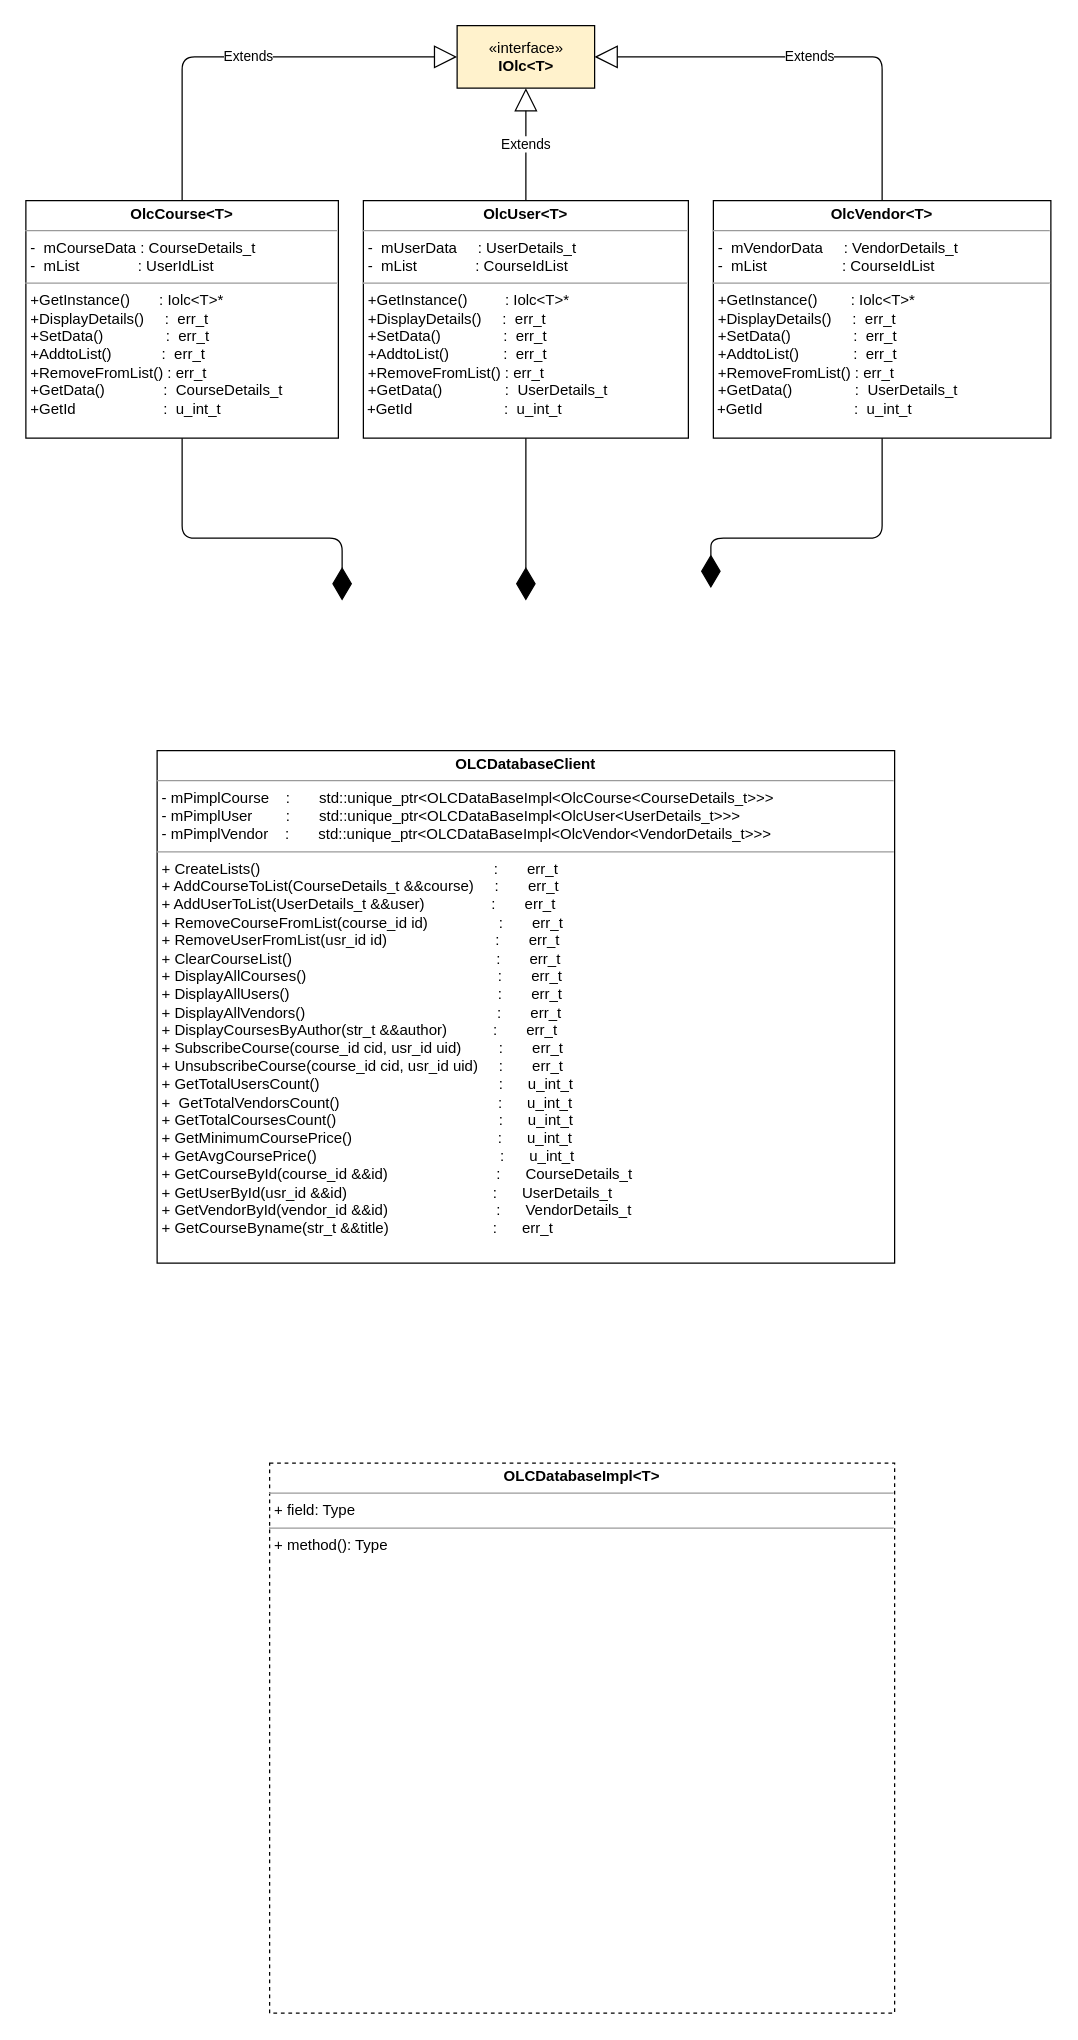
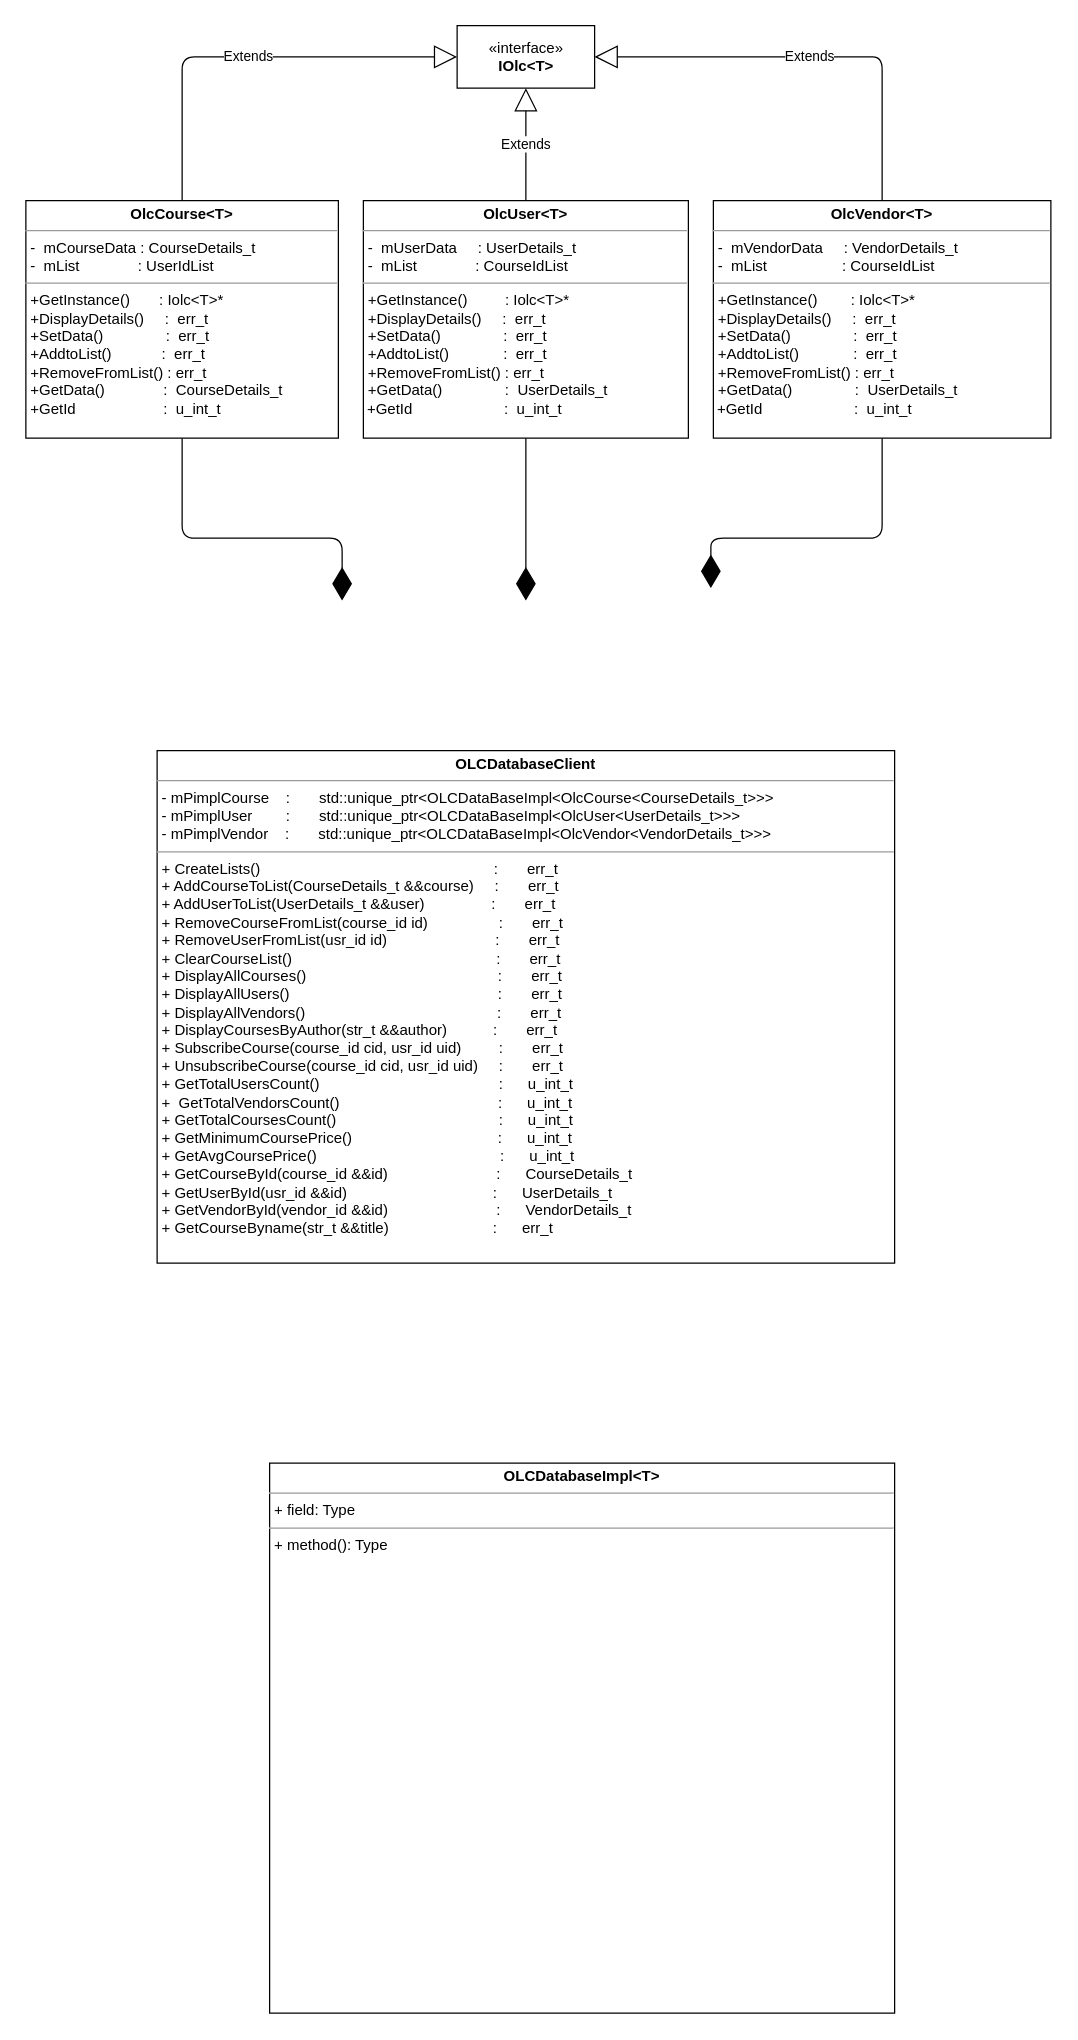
node "«interface» IOlc<T>": fillcolor #fff2cc -> #ffffff
node "OLCDatabaseImpl<T> + field: Type + method(): Type": style dashed -> solid
